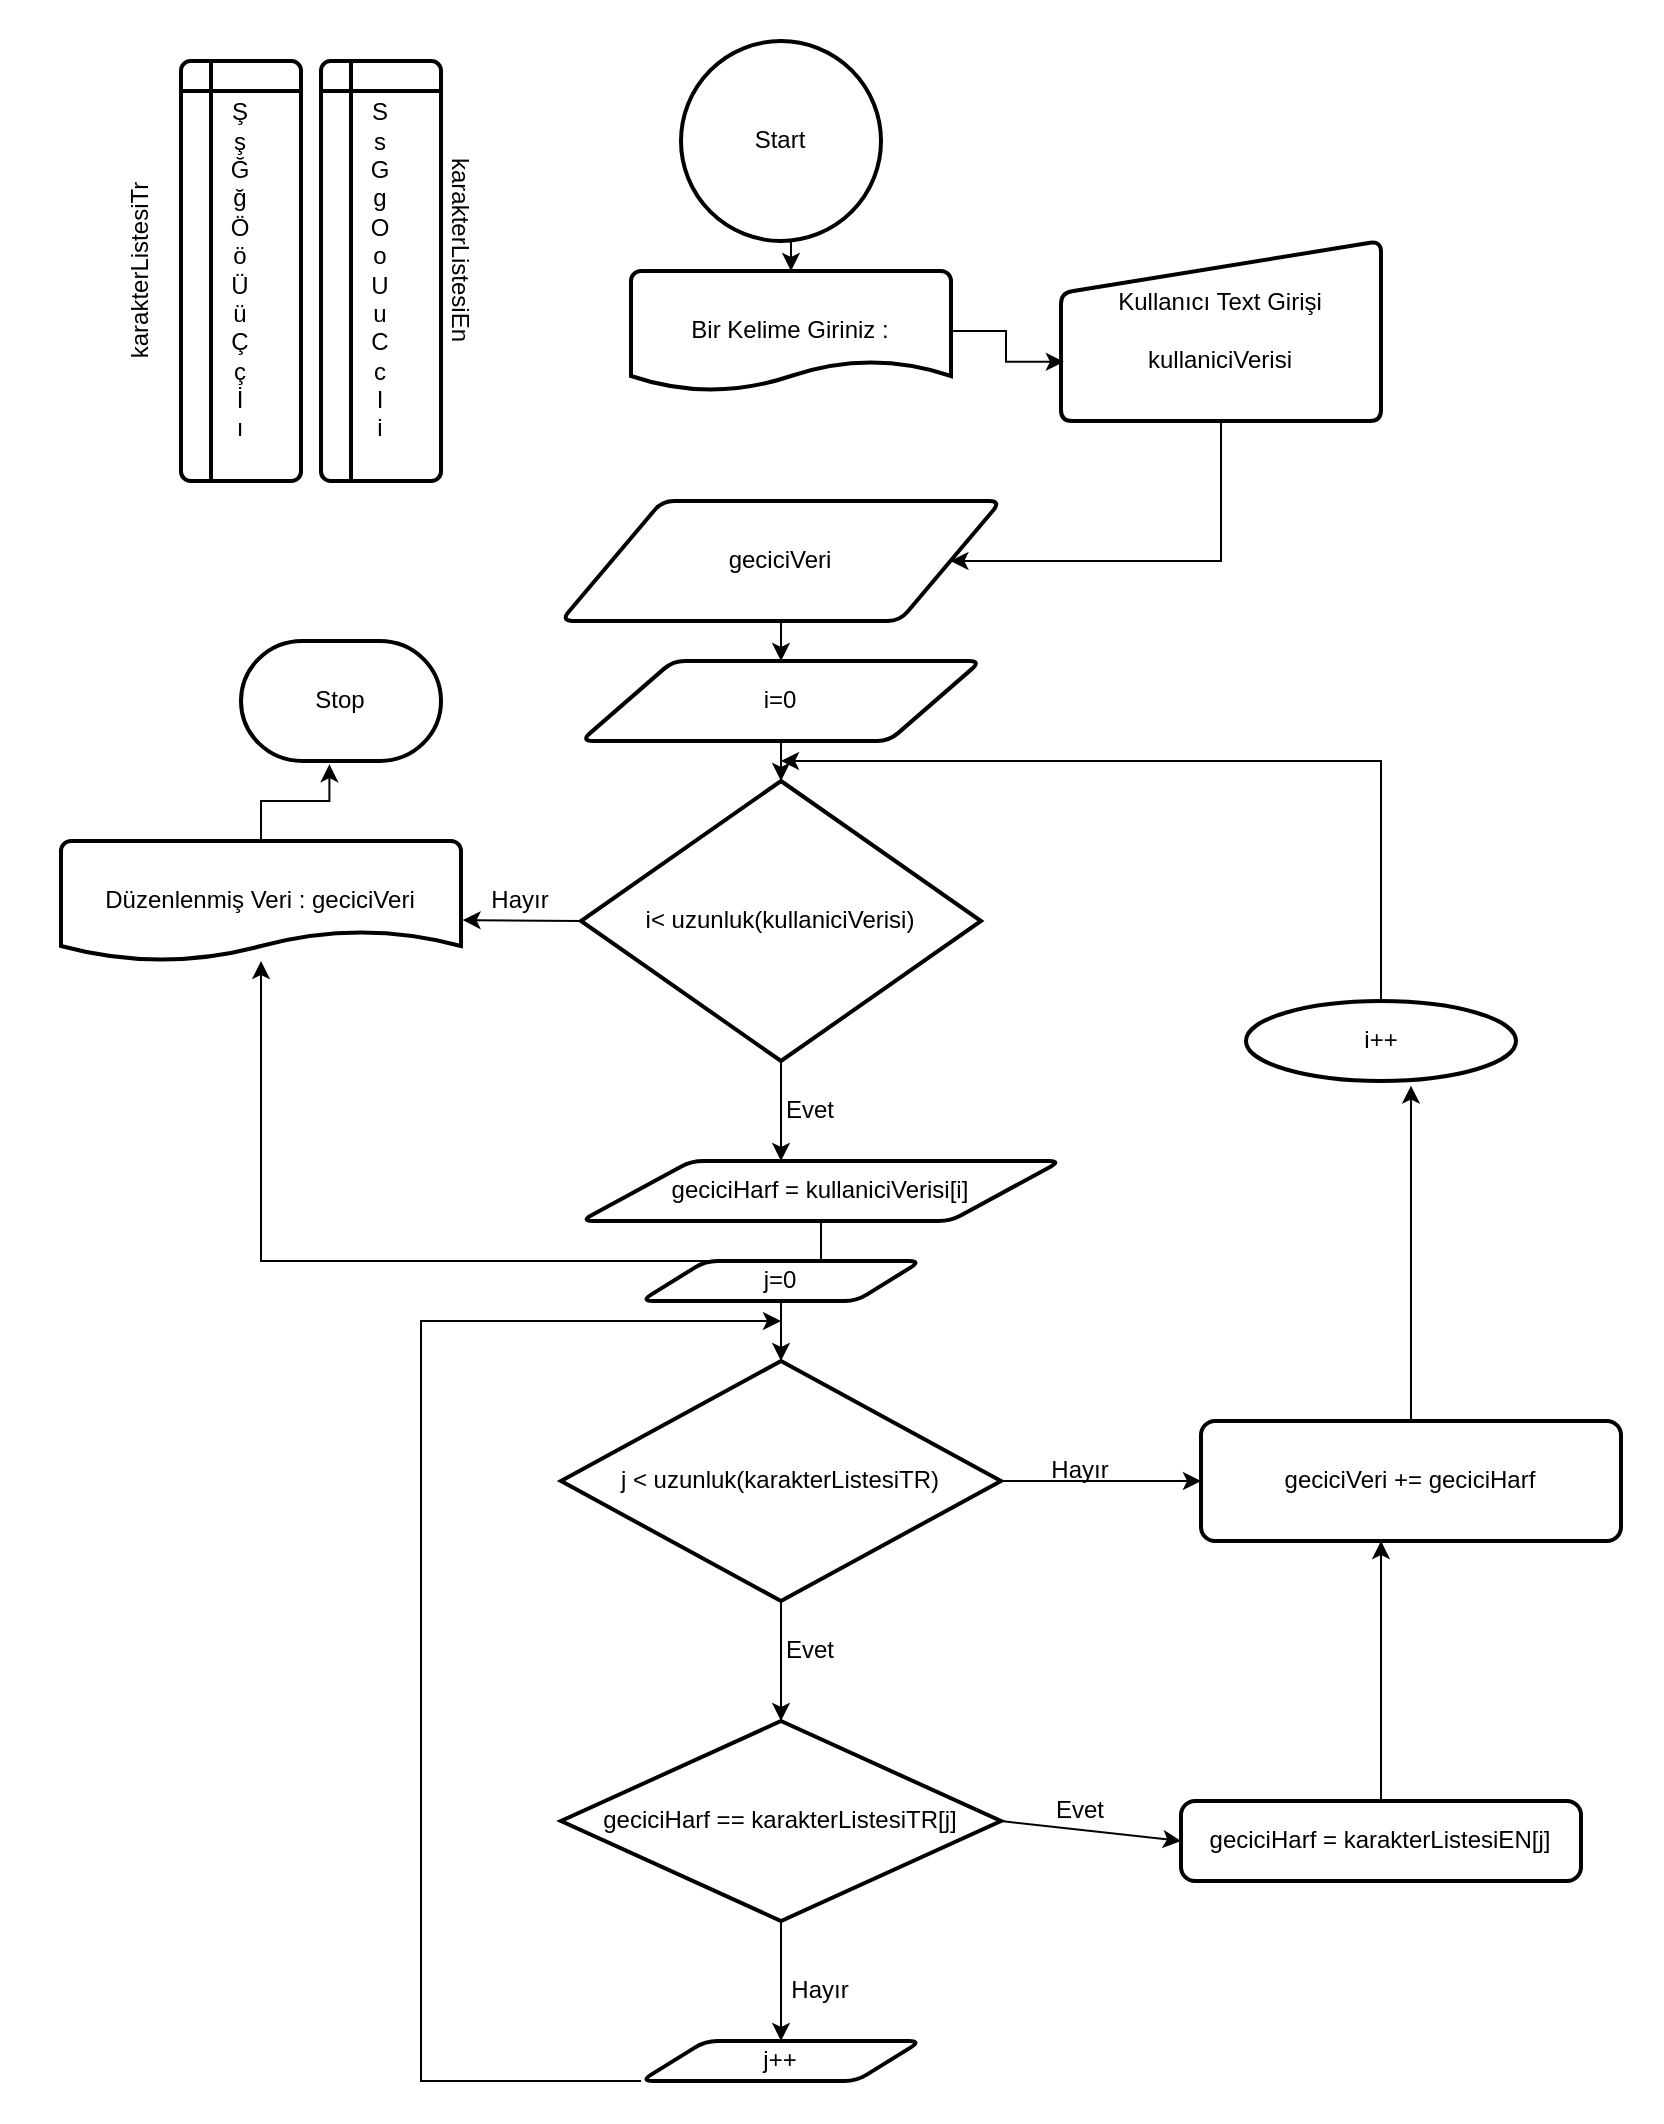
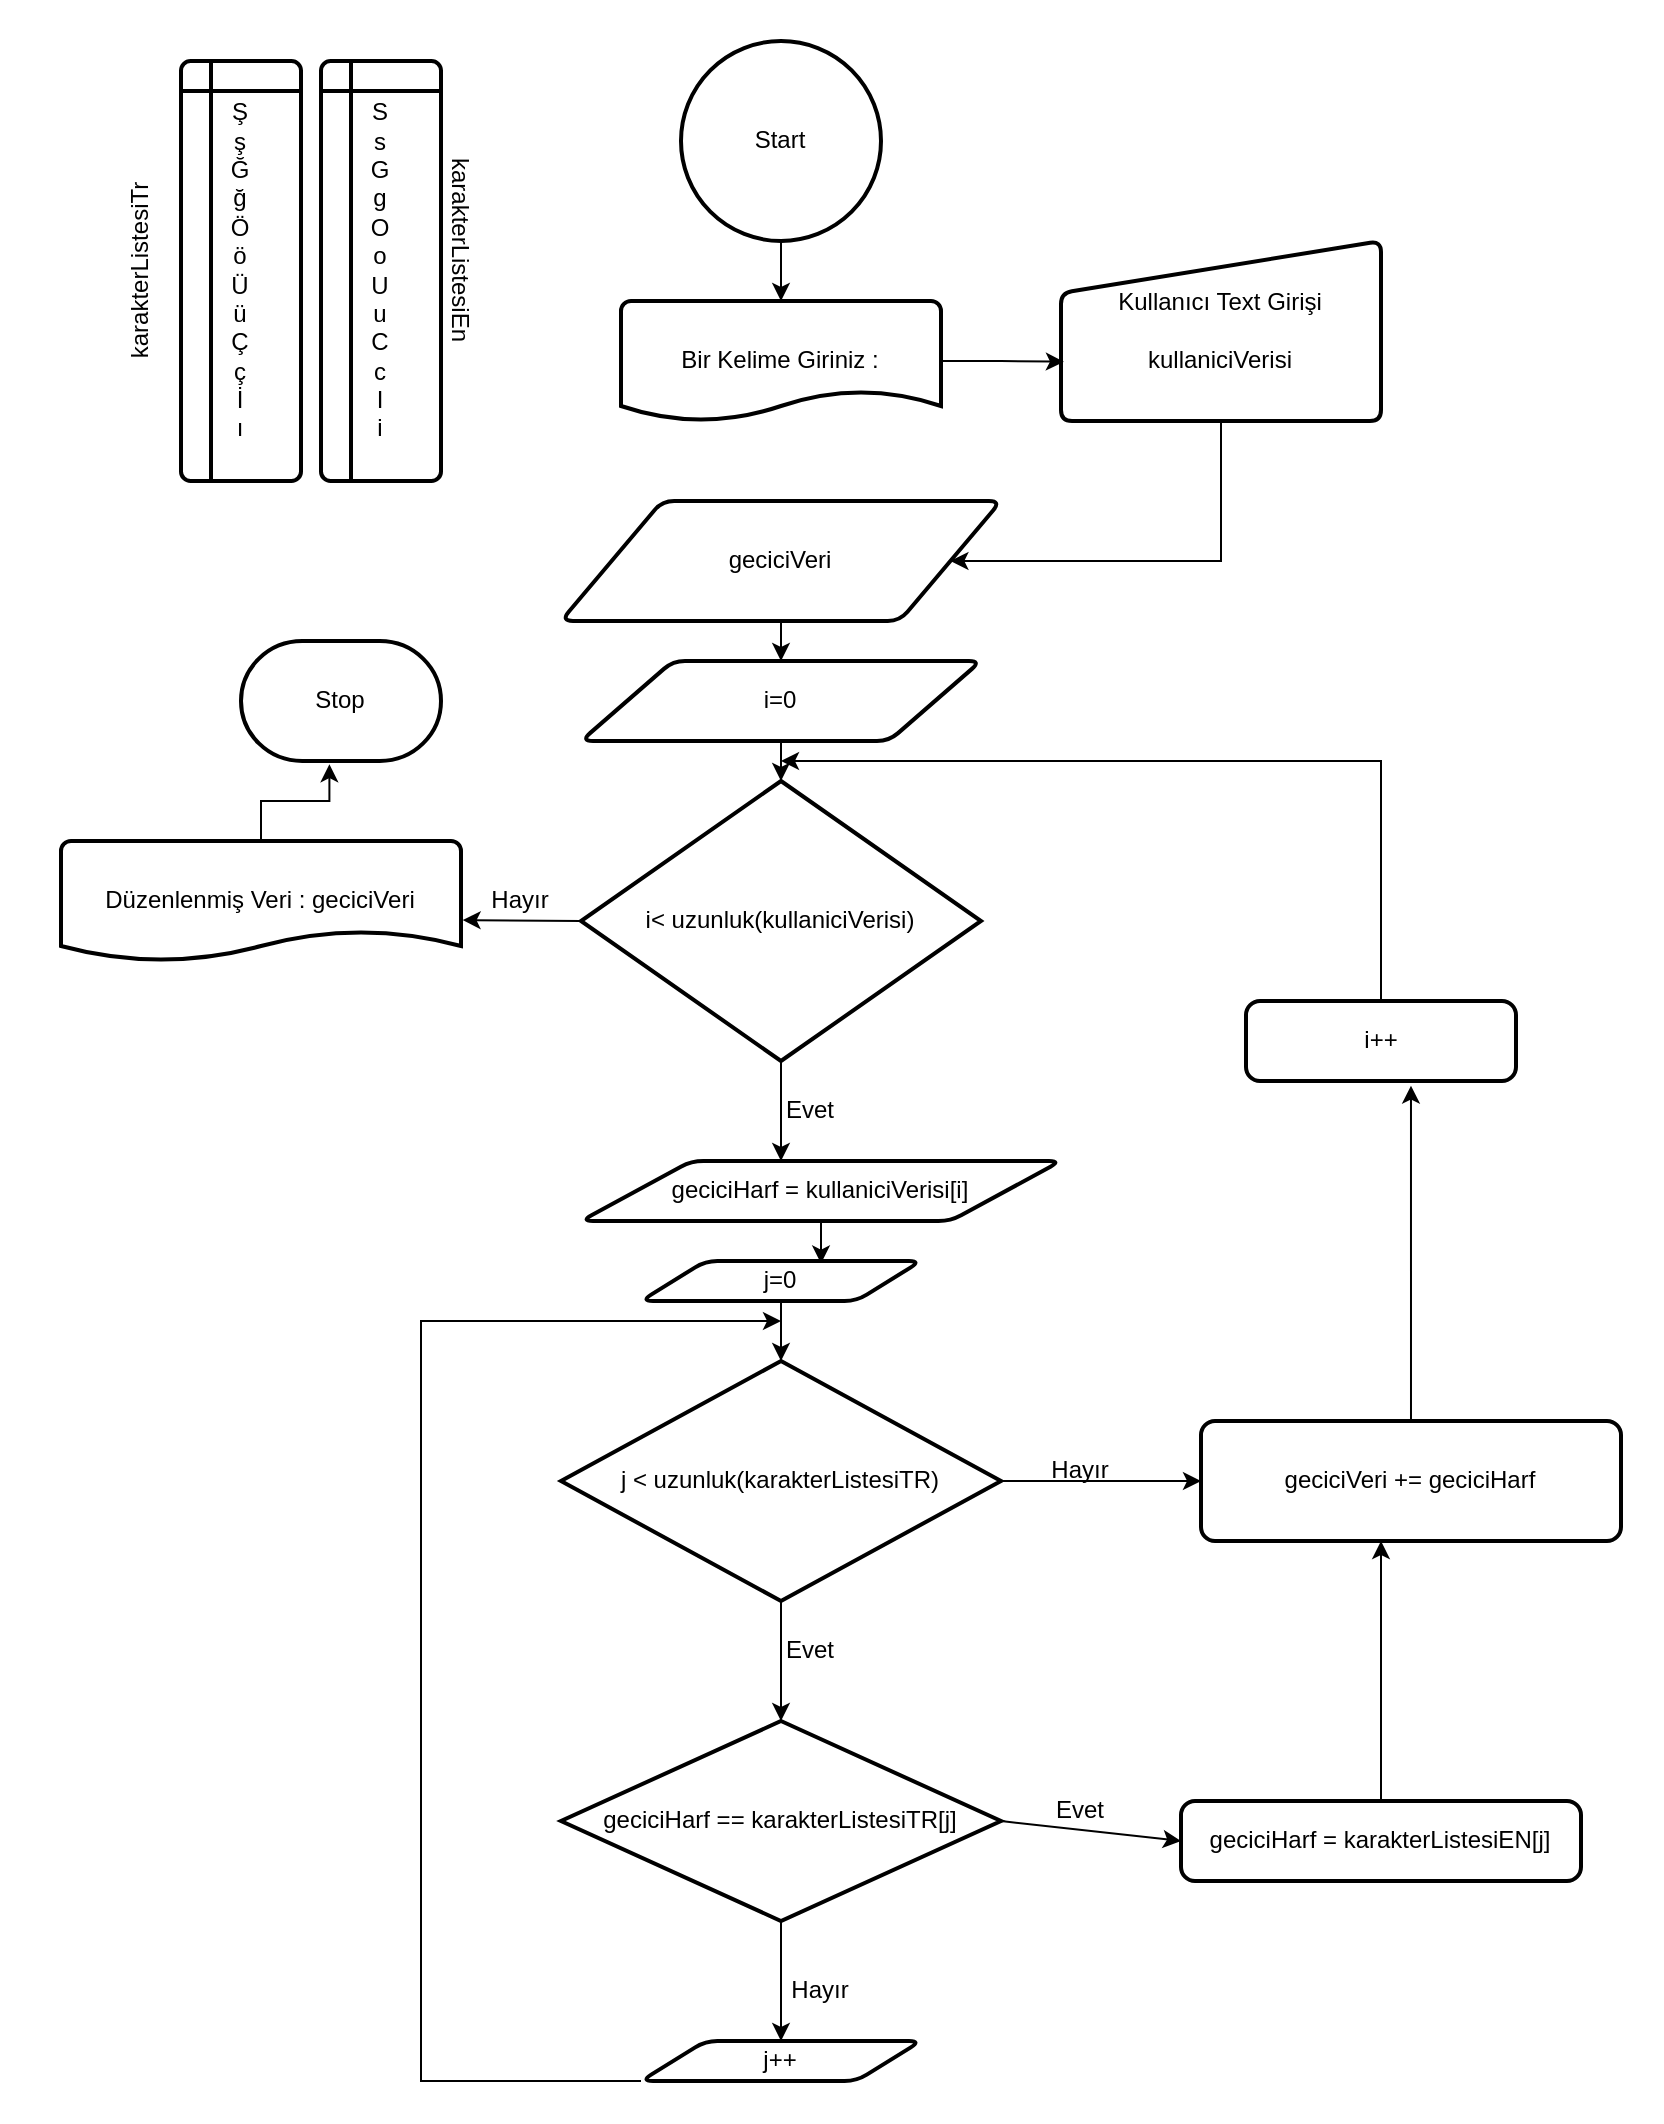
node "Bir Kelime Giriniz :": moved (791, 331) -> (781, 361)
node "i++": shape ellipse -> rounded rectangle
edge "geciciHarf = kullaniciVerisi[i]" -> "Düzenlenmiş Veri : geciciVeri": now "geciciHarf = kullaniciVerisi[i]" -> "j=0"
